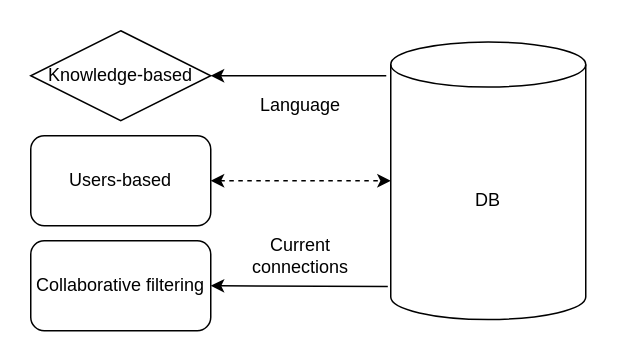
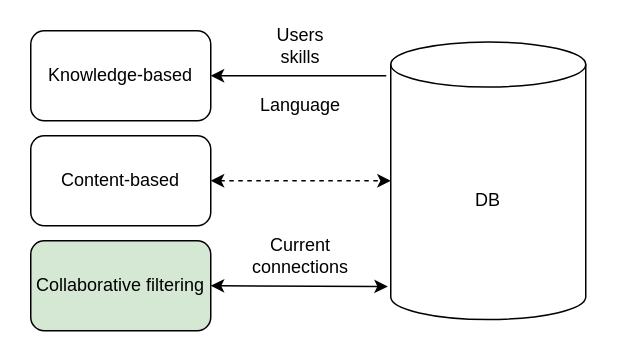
node "Users skills": added
node "Knowledge-based": shape diamond -> rounded rectangle
node "Users-based": label "Users-based" -> "Content-based"
node "Collaborative filtering": fillcolor #ffffff -> #d5e8d4
edge "DB" -> "Collaborative filtering": arrowhead none -> classic
